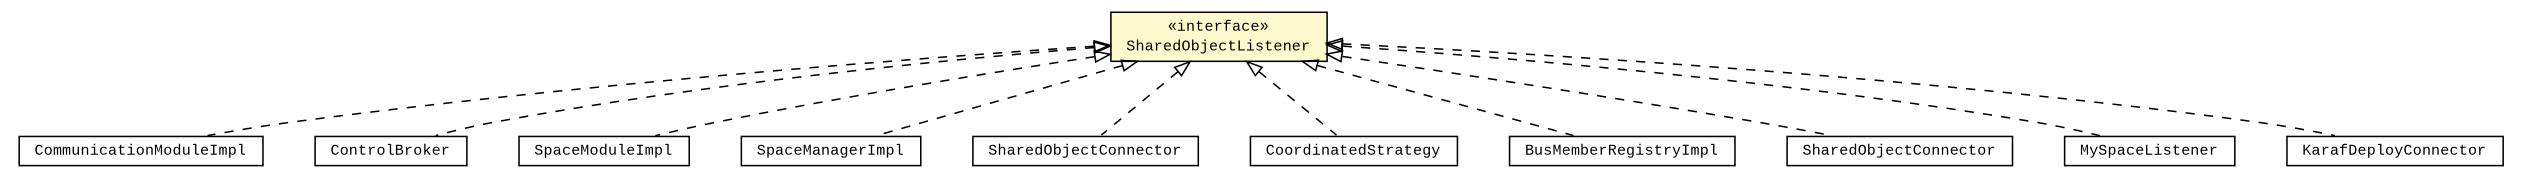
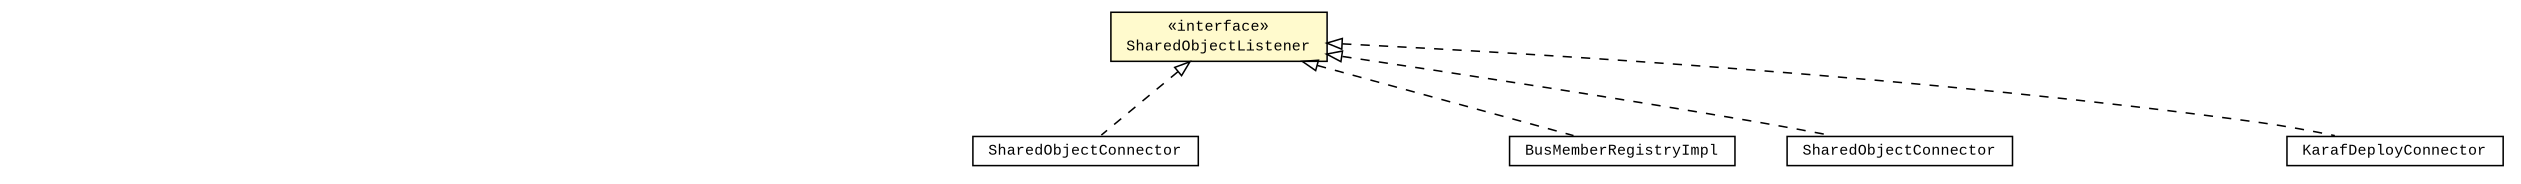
node "CommunicationModuleImpl": removed
node "ControlBroker": removed
node "SpaceModuleImpl": removed
node "SpaceManagerImpl": removed
node "CoordinatedStrategy": removed
node "MySpaceListener": removed
